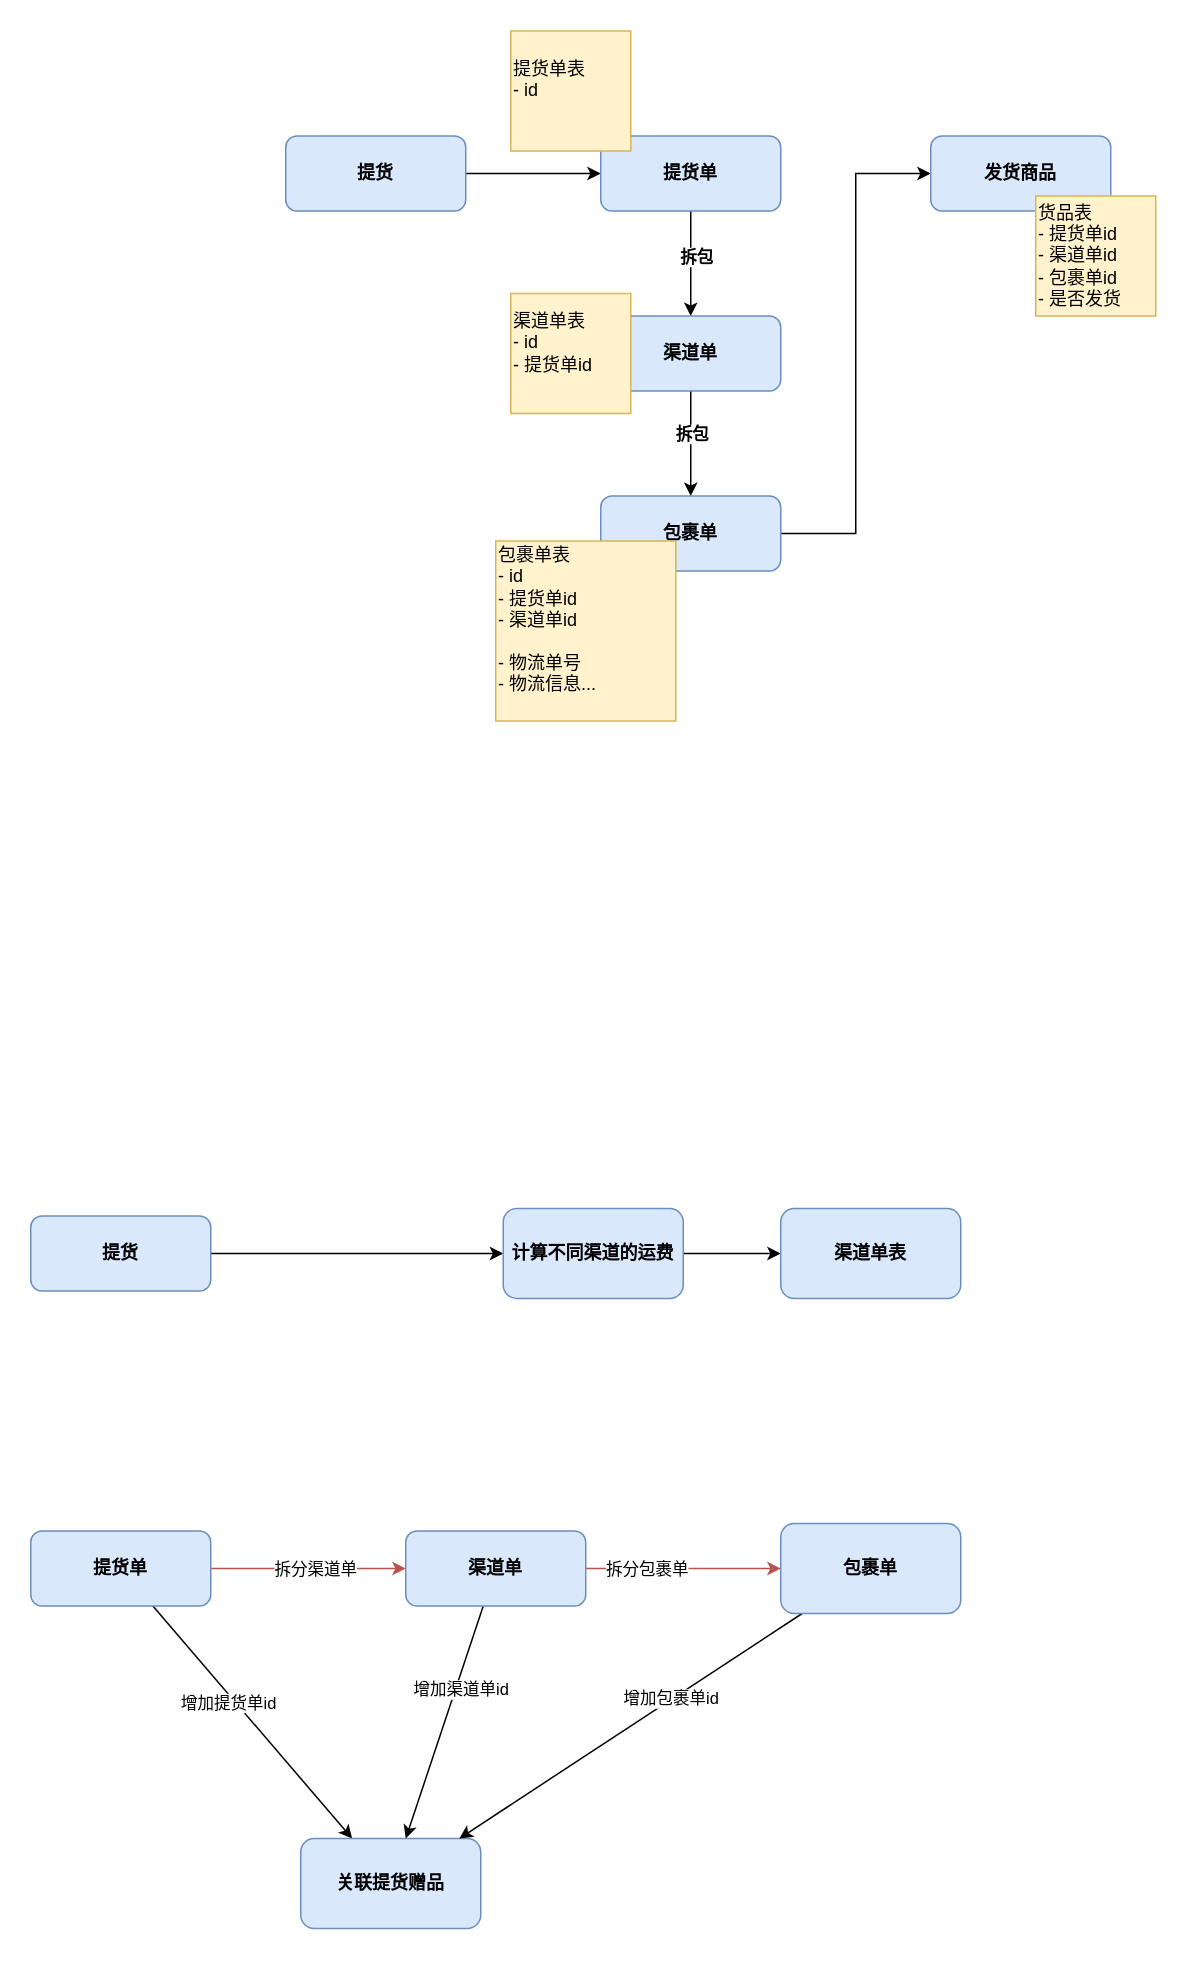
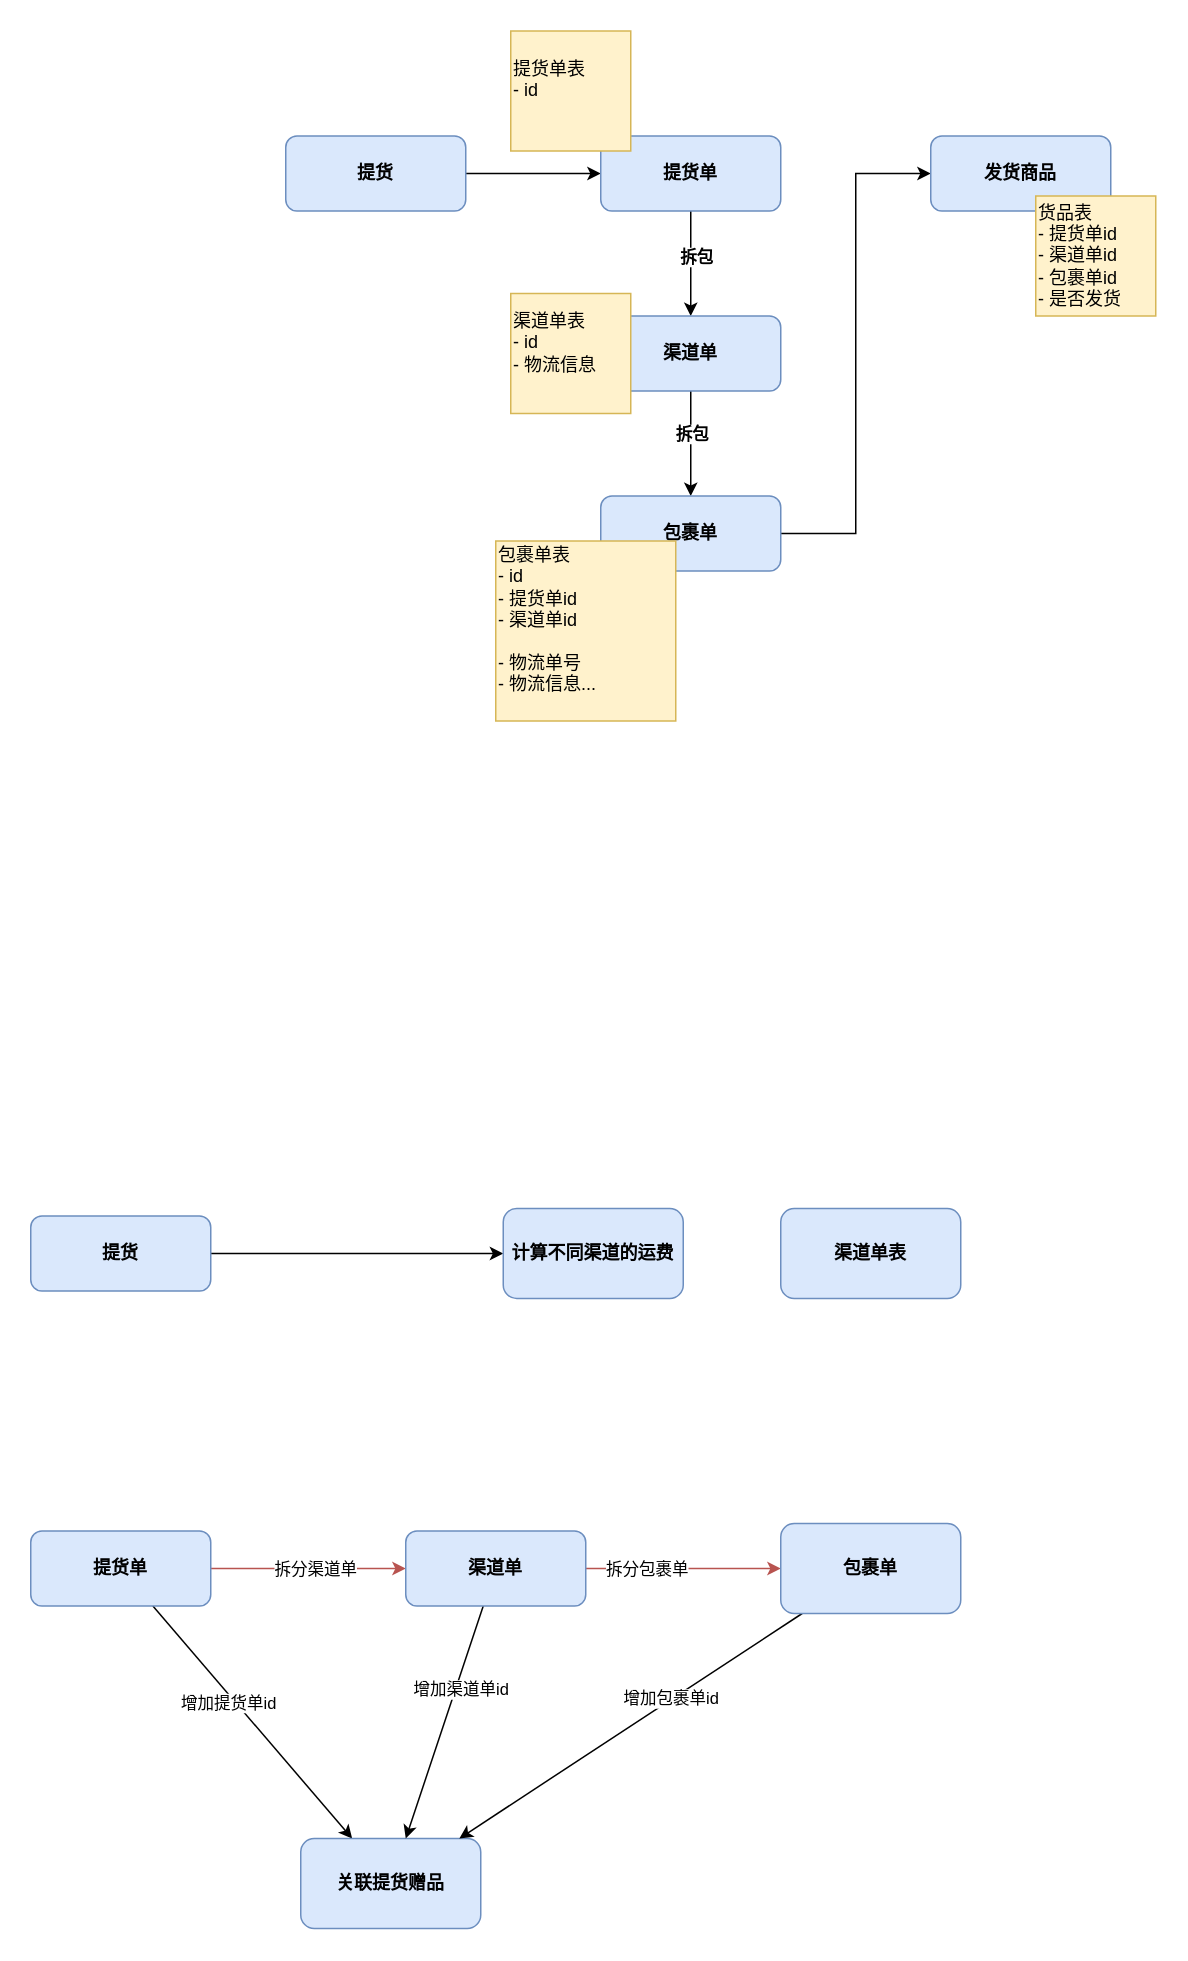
node "渠道单表 - id - 提货单id": label "渠道单表 - id - 提货单id" -> "渠道单表 - id - 物流信息"
edge "计算不同渠道的运费" -> "渠道单表": removed
